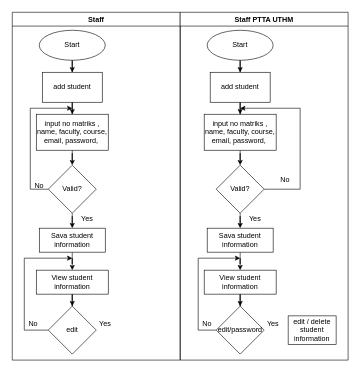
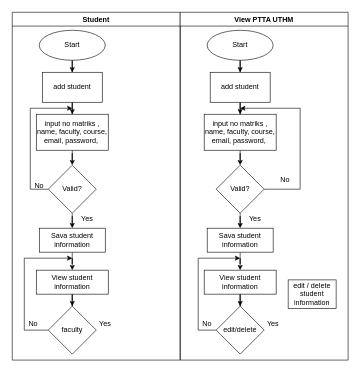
node "Staff": label "Staff" -> "Student"
node "Staff PTTA UTHM": label "Staff PTTA UTHM" -> "View PTTA UTHM"
node "edit": label "edit" -> "faculty"
node "edit/password": label "edit/password" -> "edit/delete"
node "edit / delete student information": moved (312, 330) -> (312, 294)
